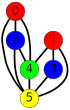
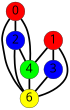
node "5": label "5" -> "6"
